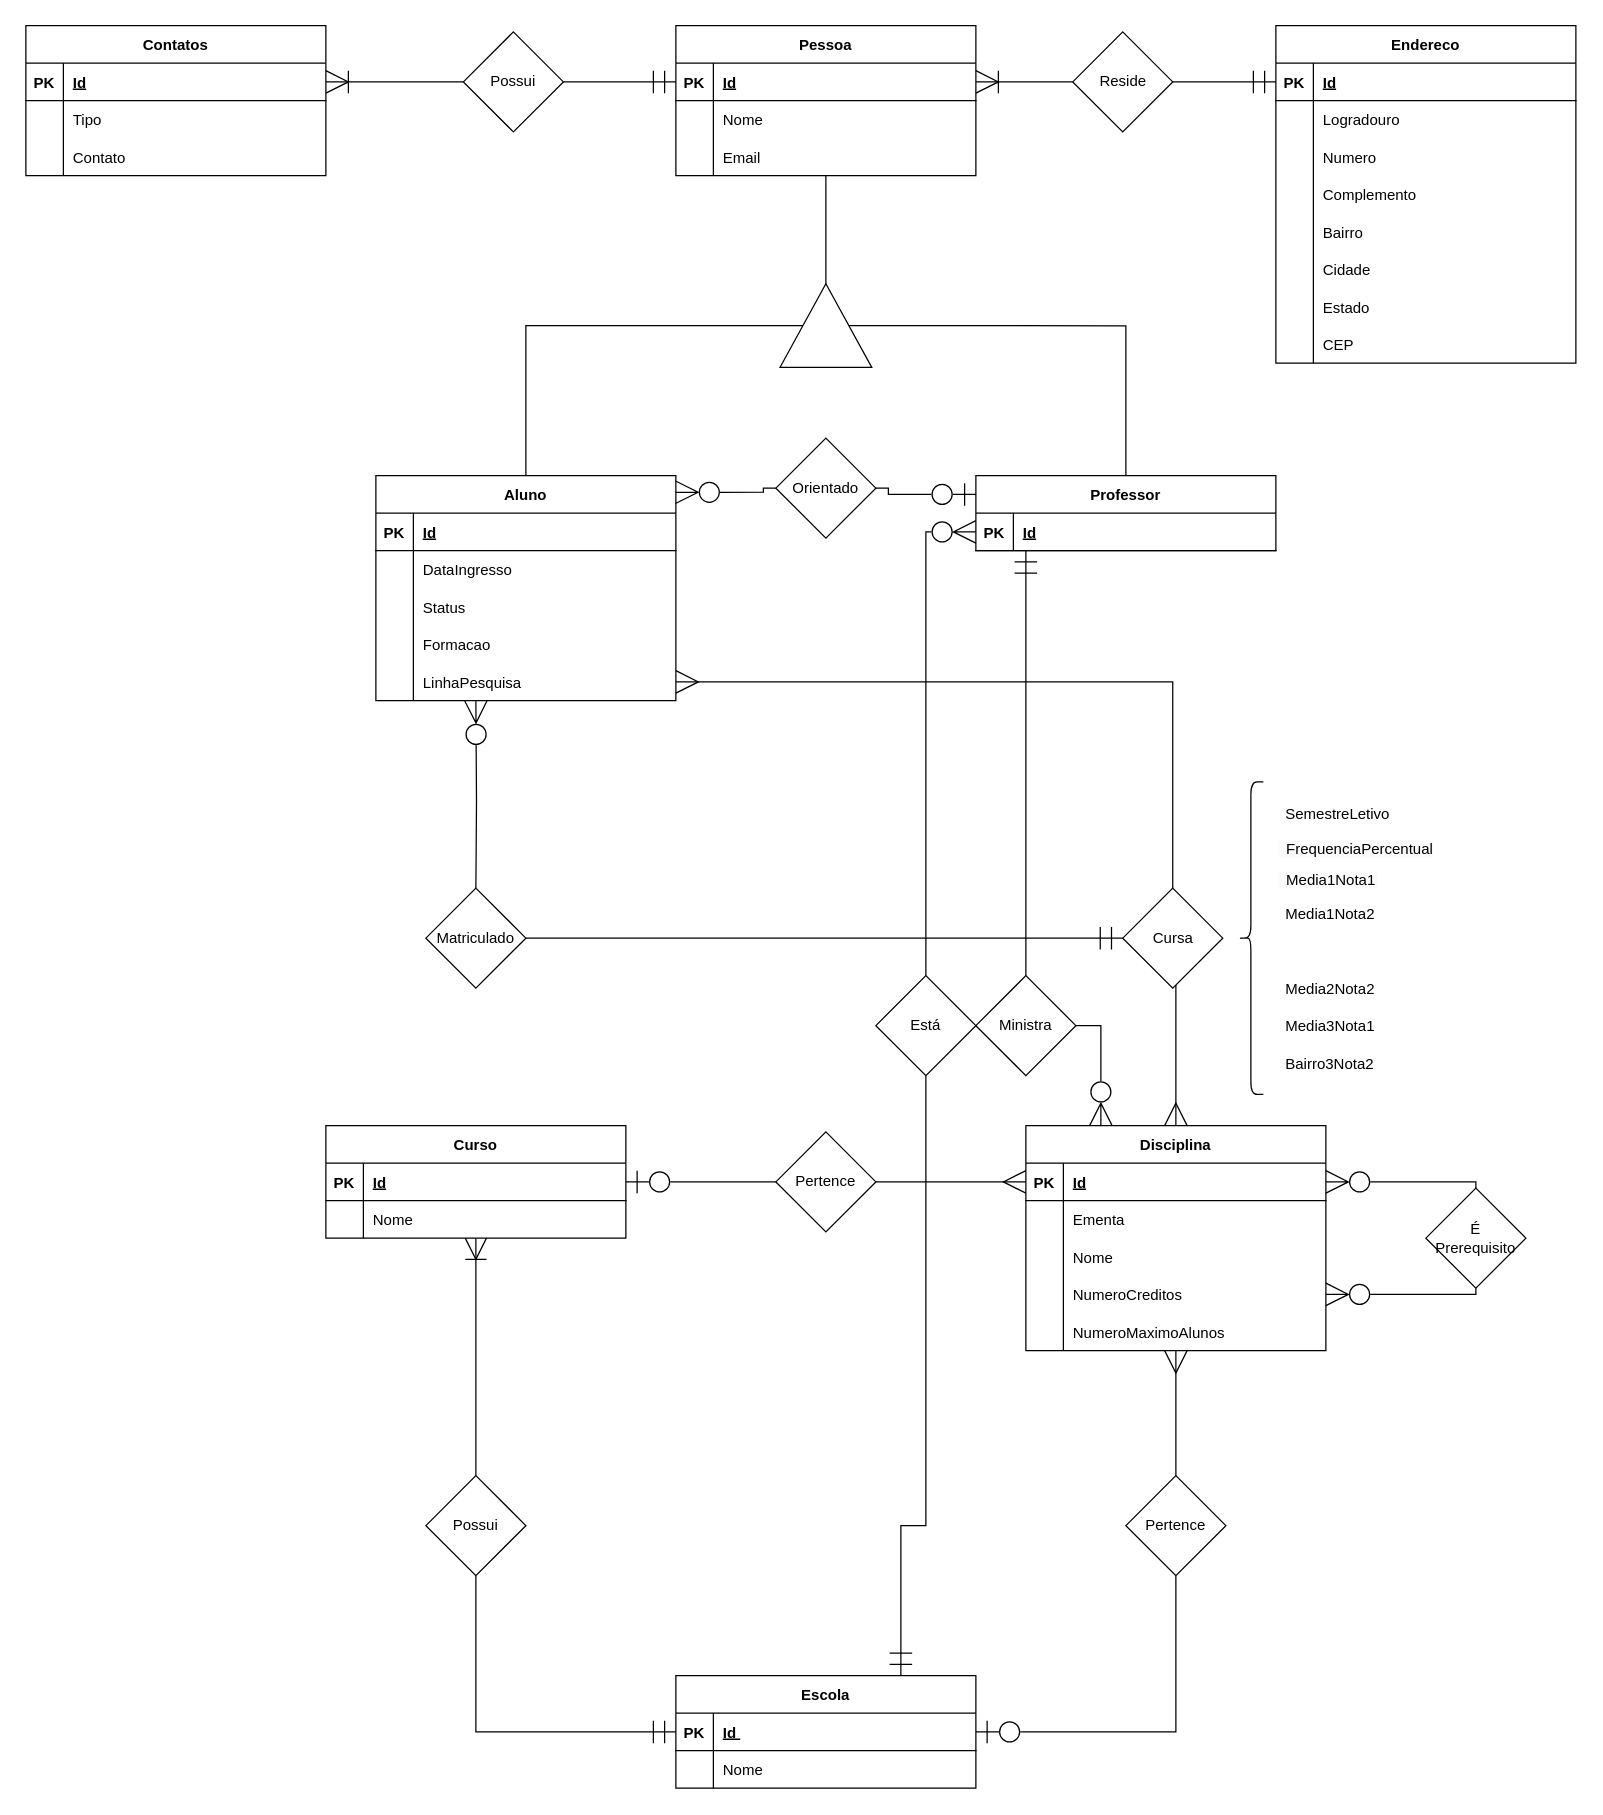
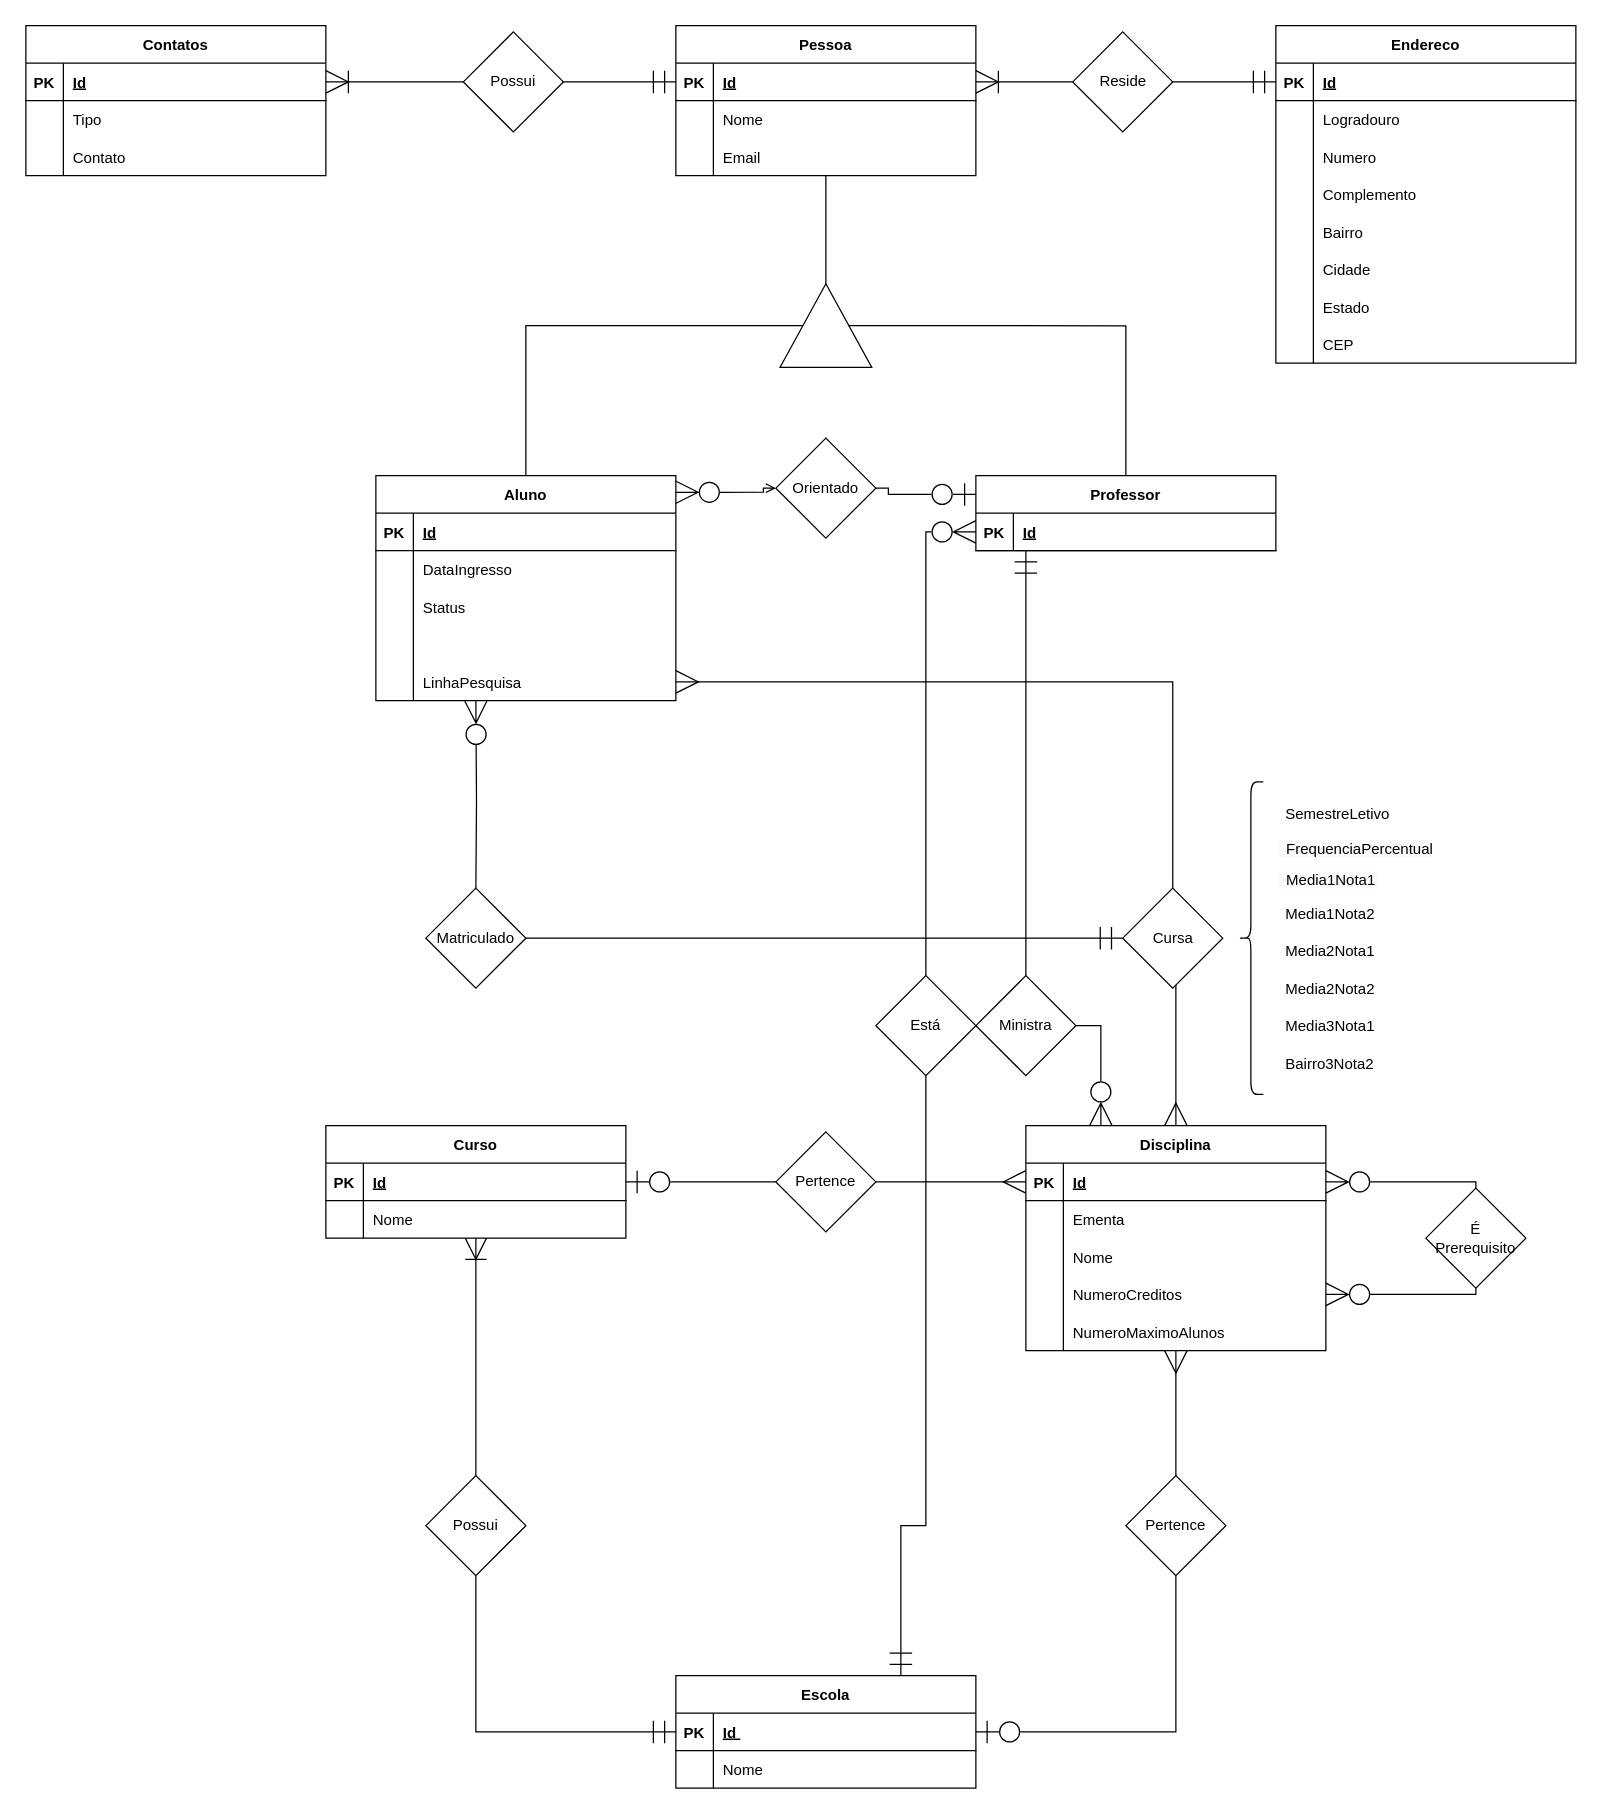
edge "Orientado" -> "Aluno": arrowhead none -> open
node "Formacao": removed
node "Media2Nota1": added
